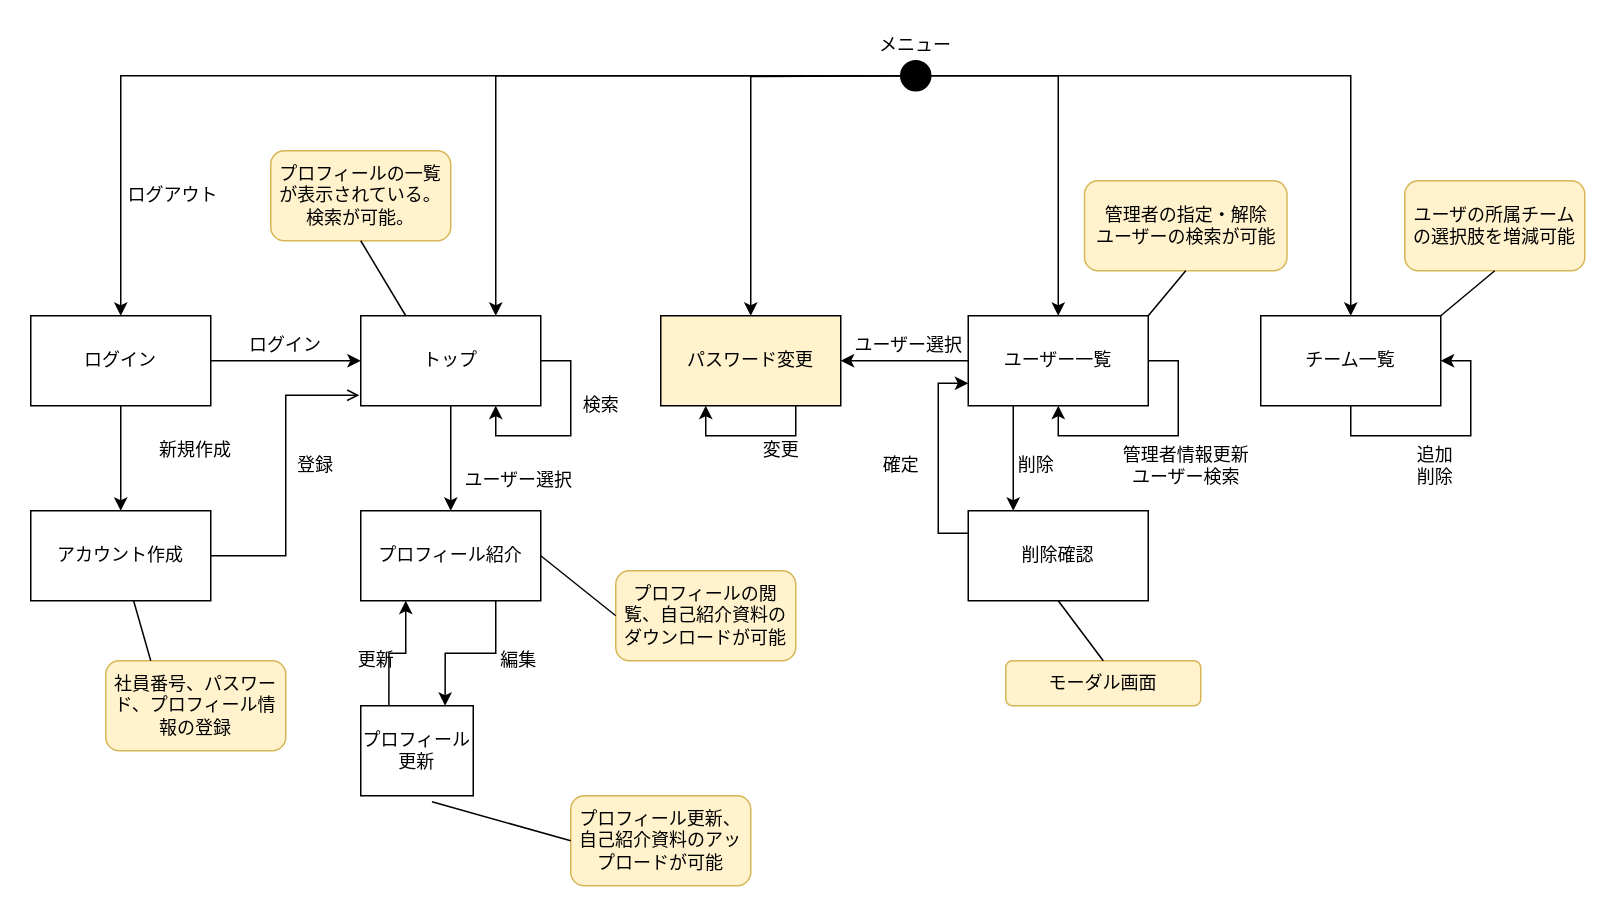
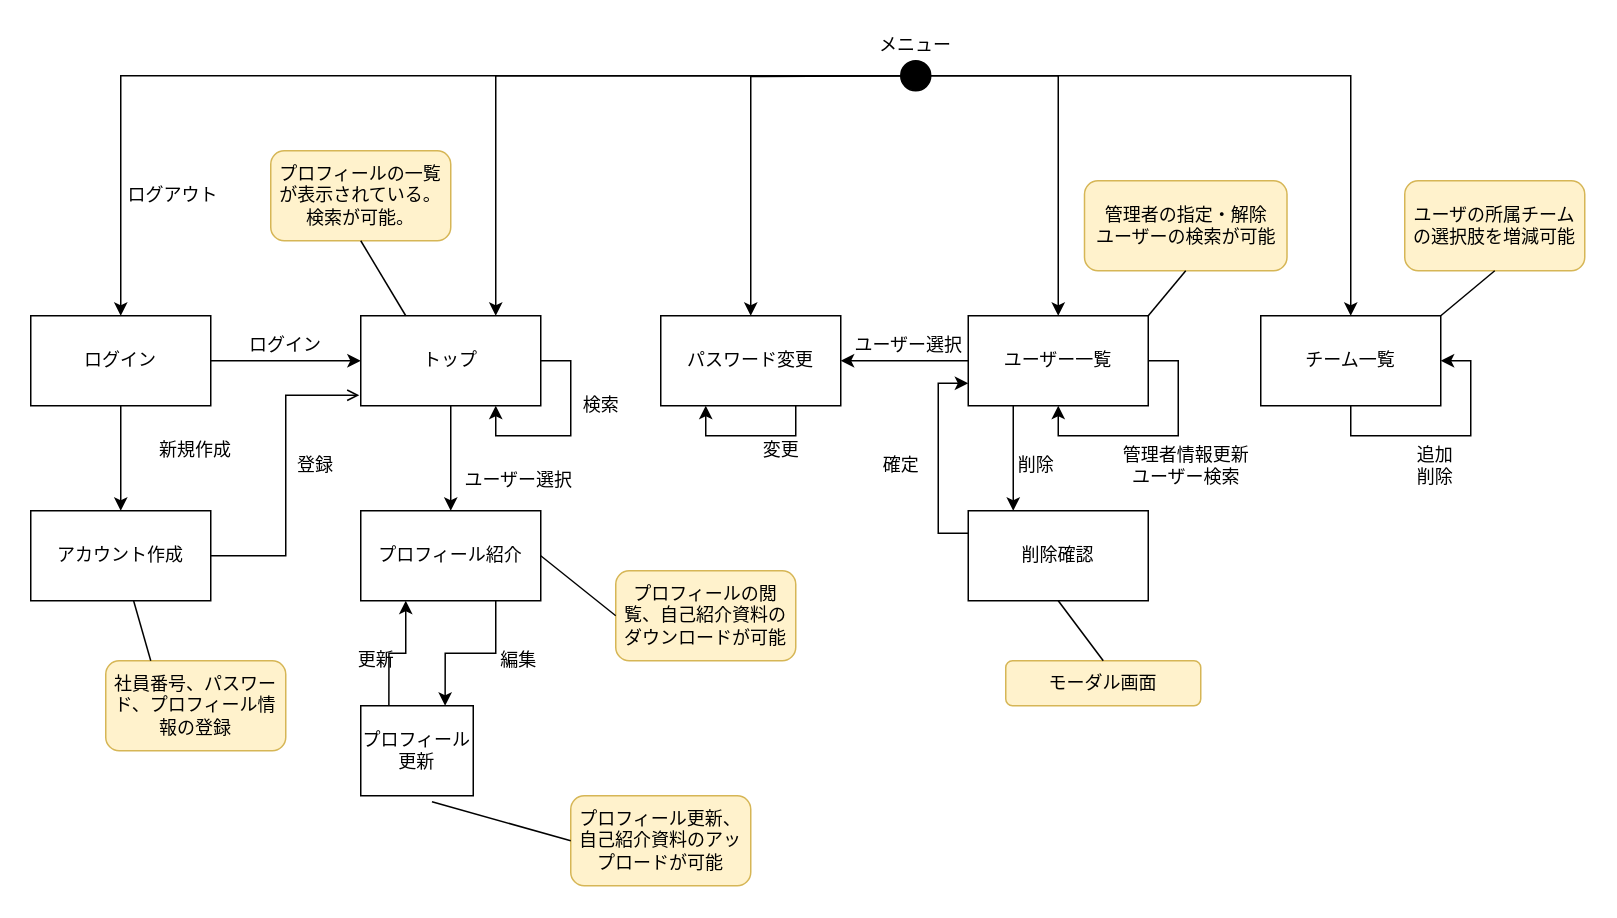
node "パスワード変更": fillcolor #fff2cc -> #ffffff
